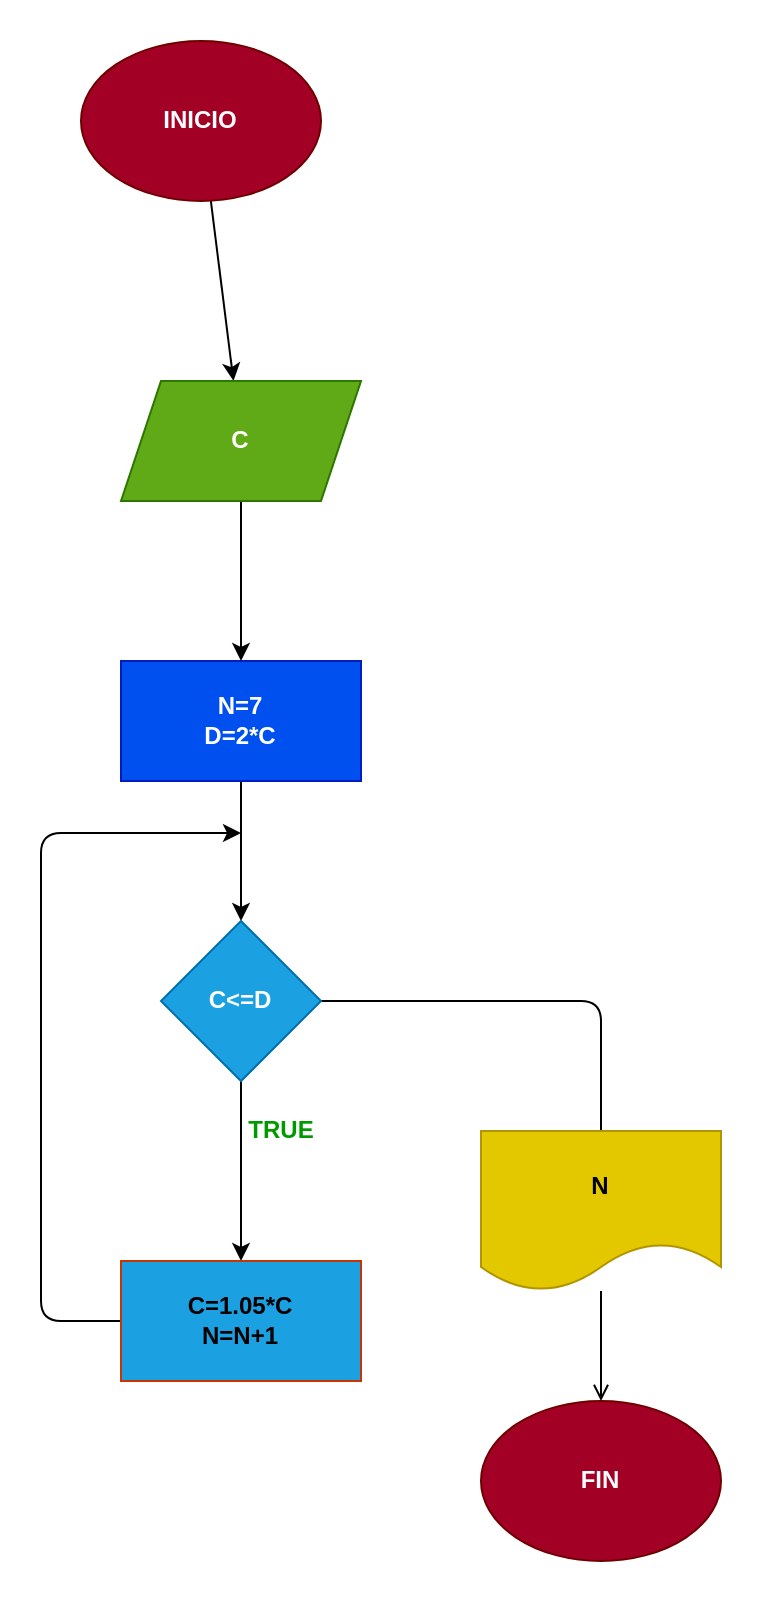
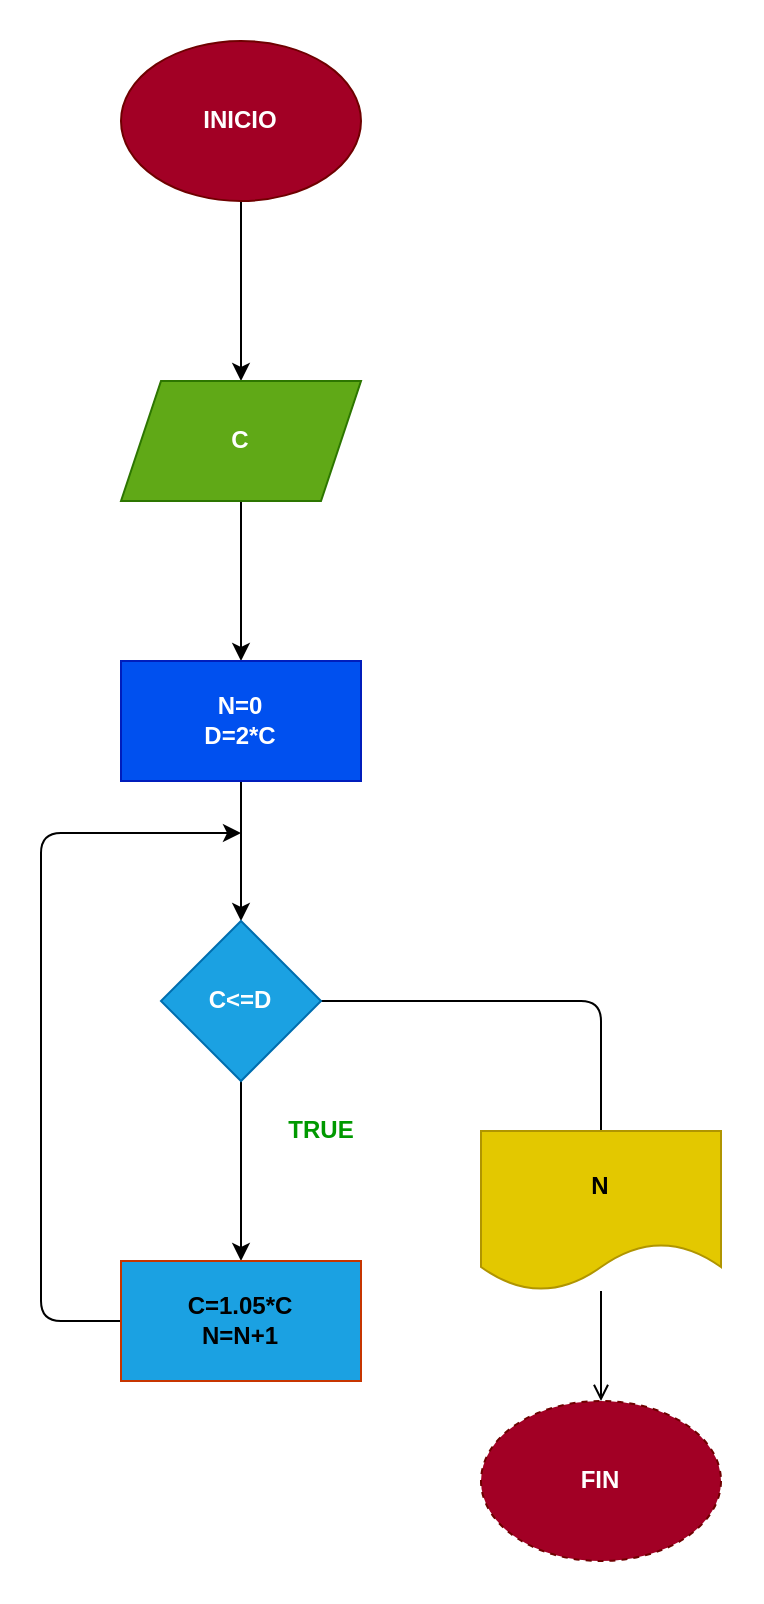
node "INICIO": moved (201, 121) -> (241, 121)
node "N=7 D=2*C": label "N=7 D=2*C" -> "N=0 D=2*C"
node "TRUE": moved (281, 1131) -> (321, 1131)
node "FIN": style solid -> dashed
